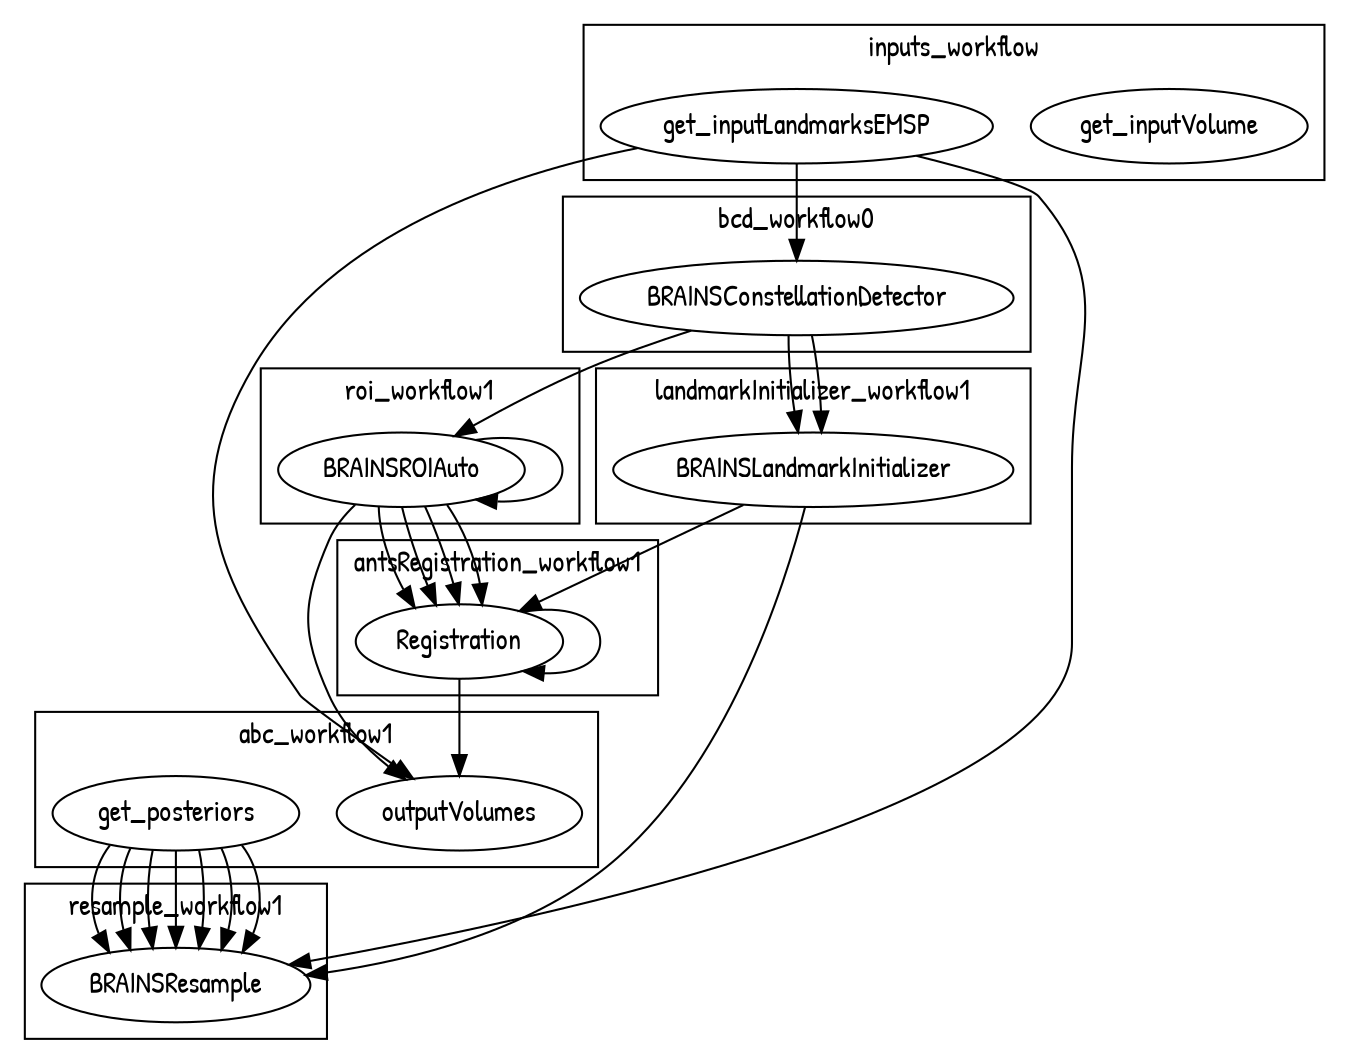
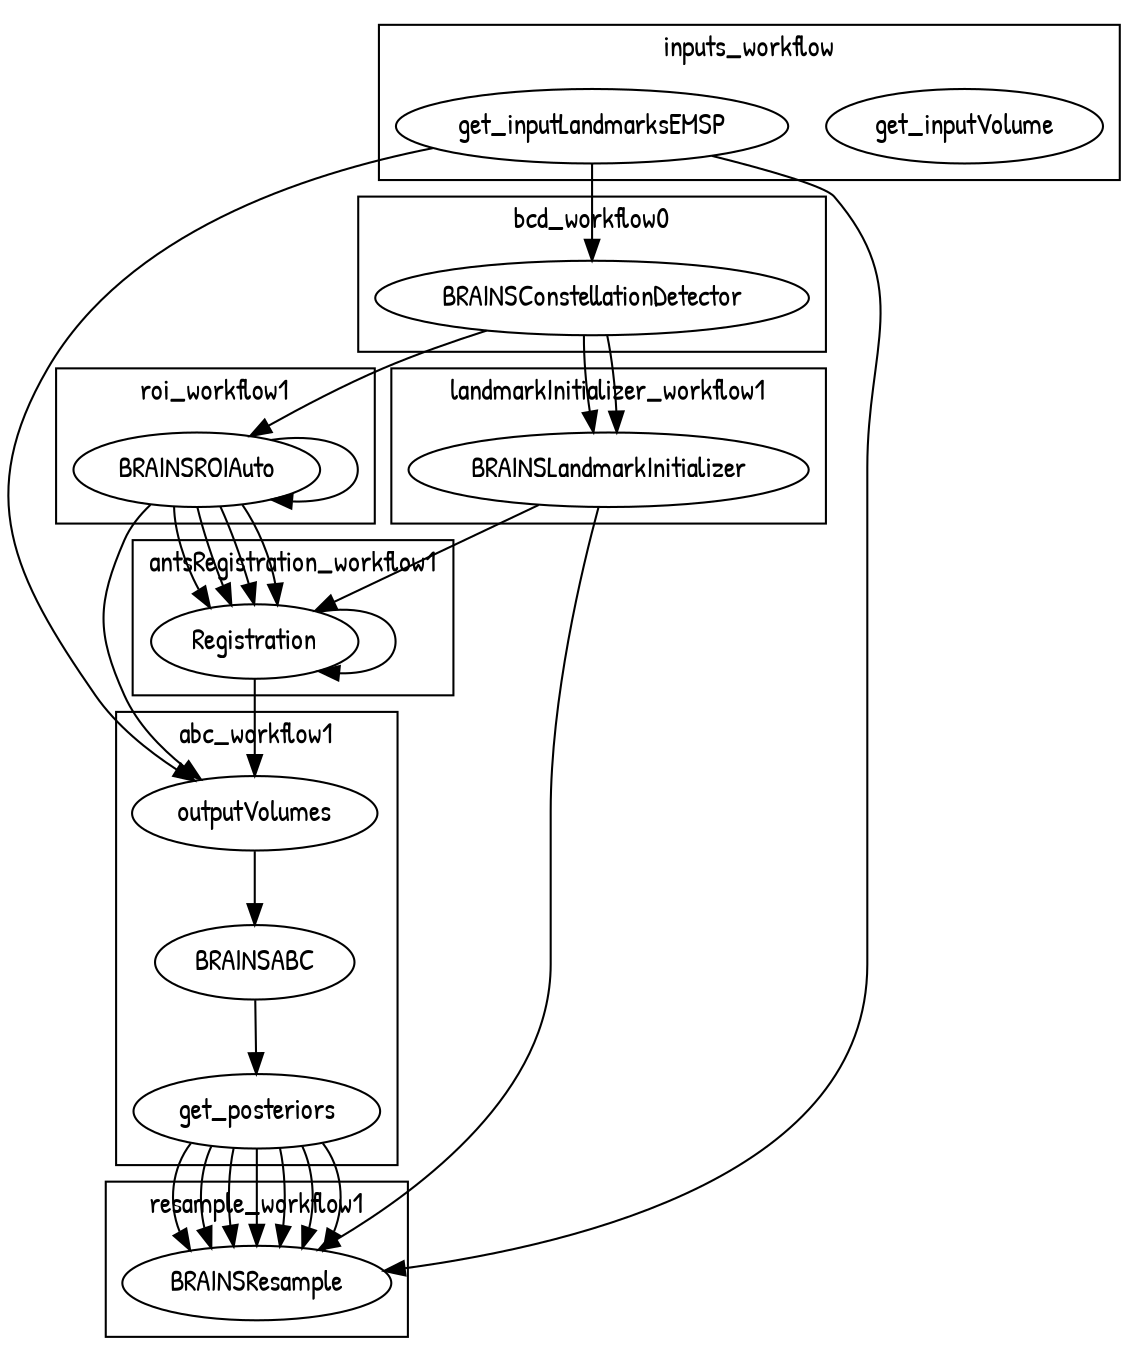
node "BRAINSABC": added
